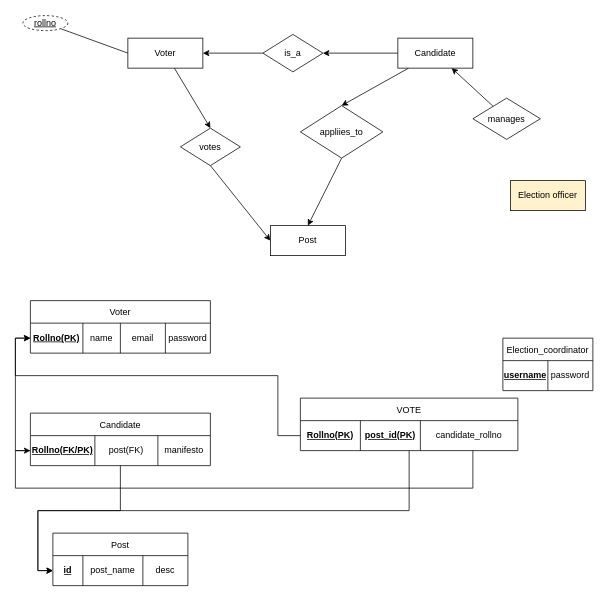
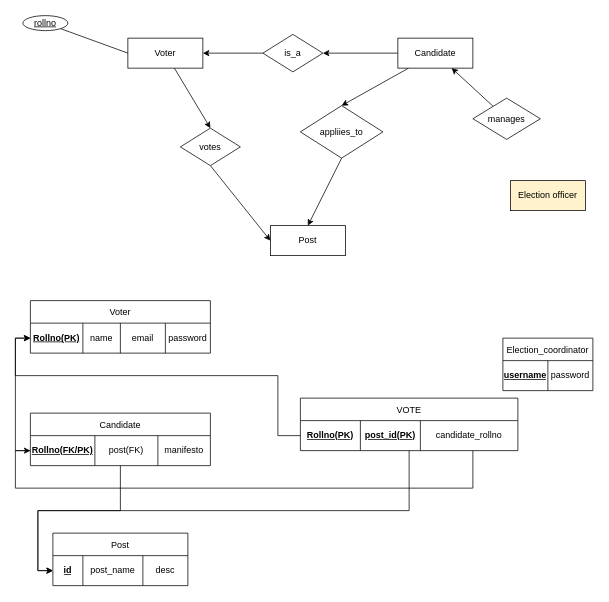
node "rollno": style dashed -> solid
